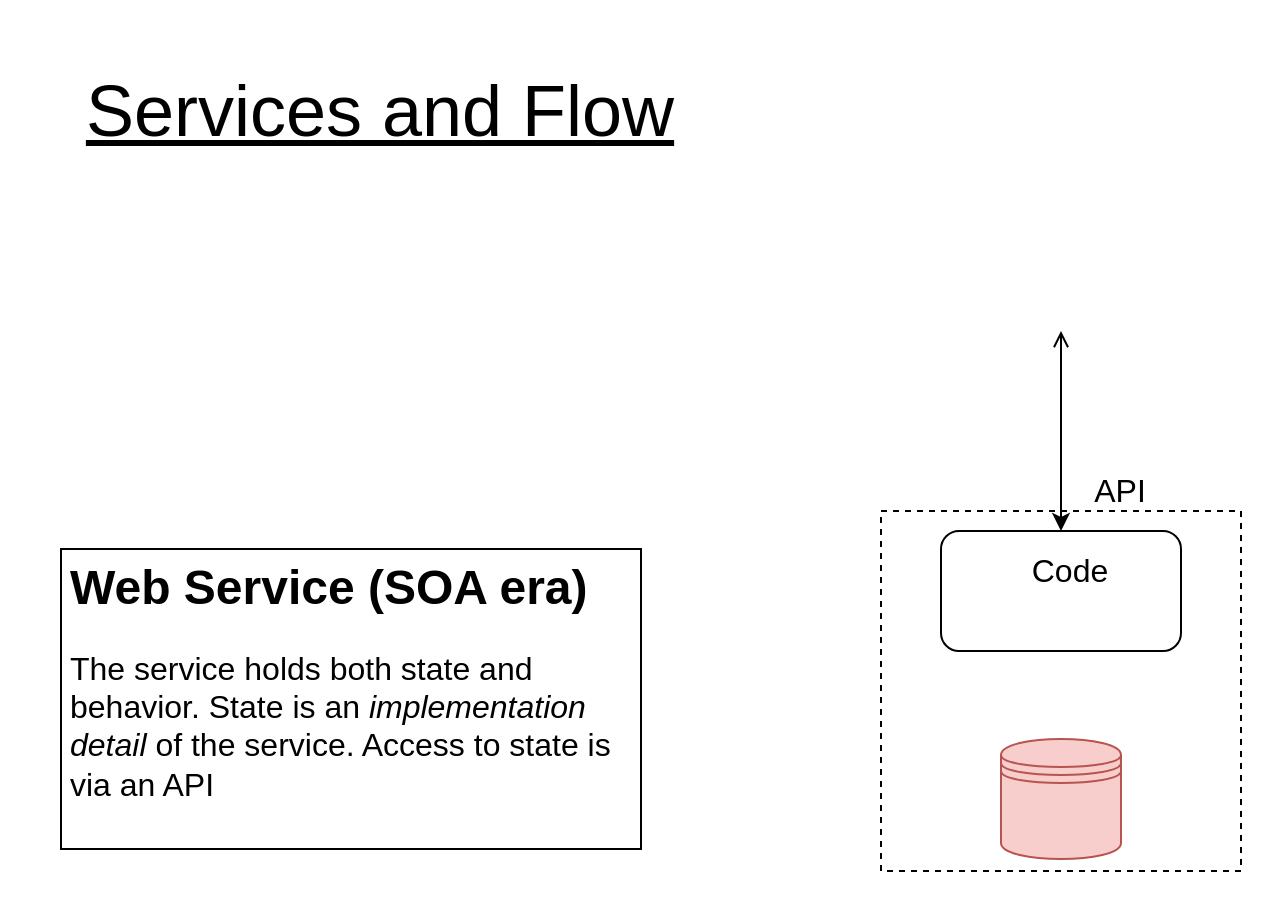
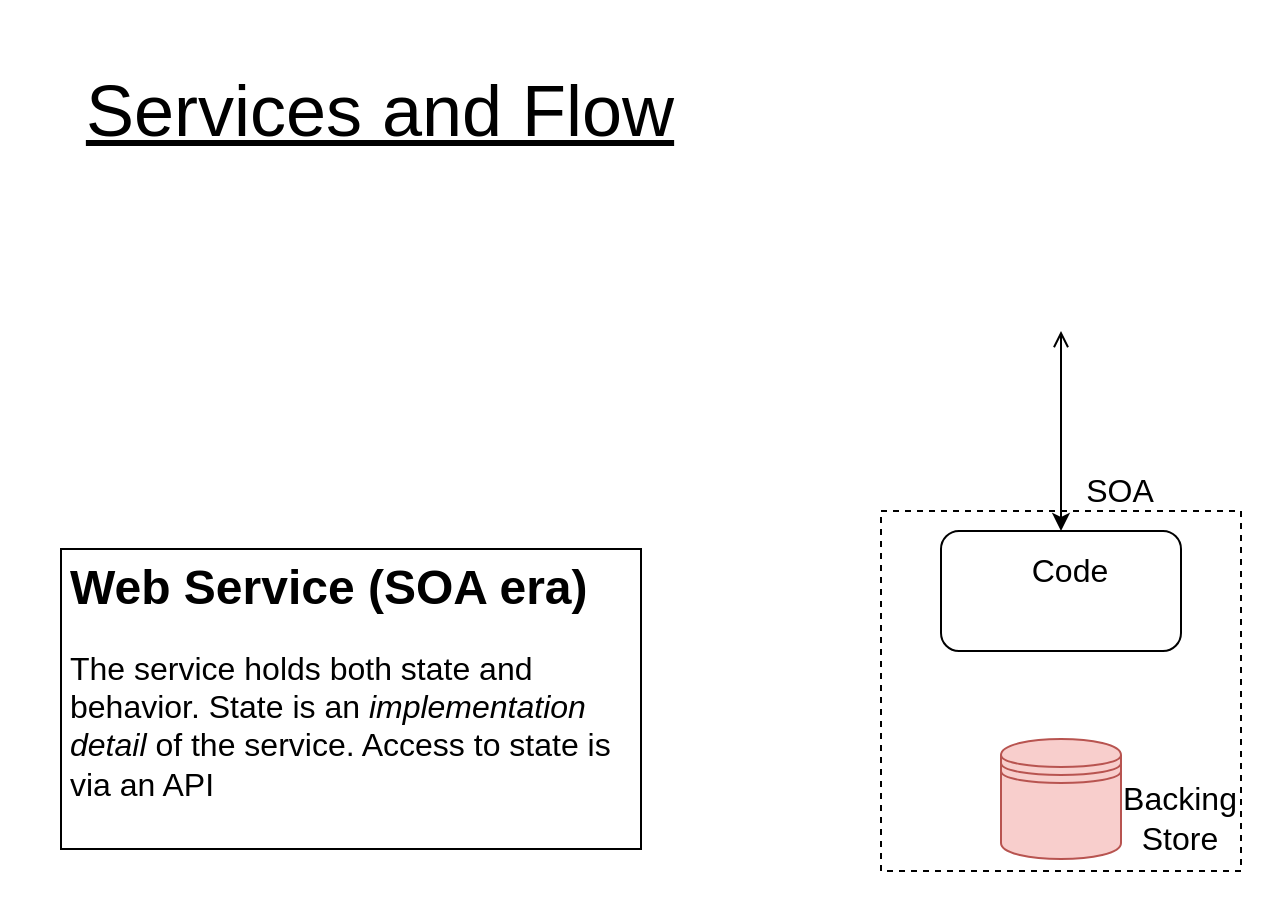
node "API": label "API" -> "SOA"
node "Backing Store": added
